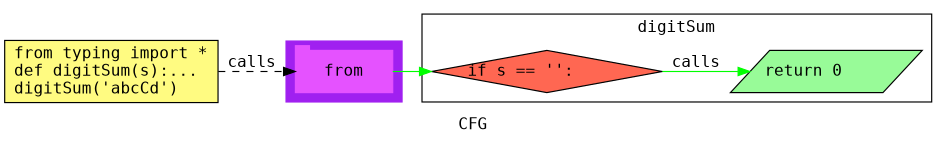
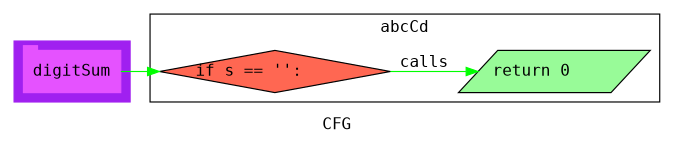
cluster "digitSum": label "digitSum" -> "abcCd"
node "from typing import * def digitSum(s):... digitSum('abcCd')": removed
node "from": label "from" -> "digitSum"
